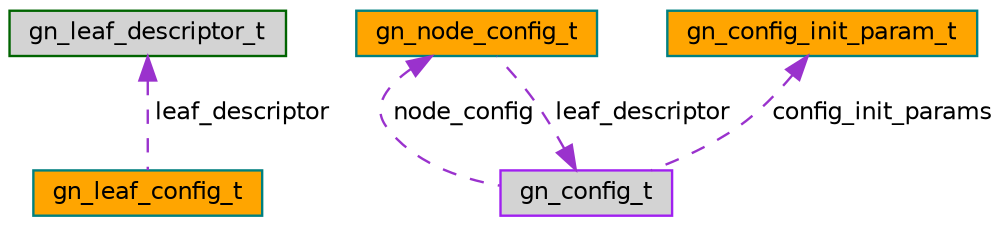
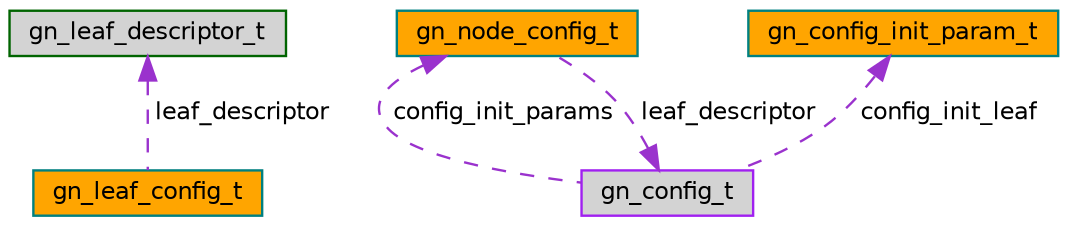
edge "gn_config_t" -> "gn_node_config_t": label " node_config" -> " config_init_params"
edge "gn_config_t" -> "gn_config_init_param_t": label " config_init_params" -> " config_init_leaf"
